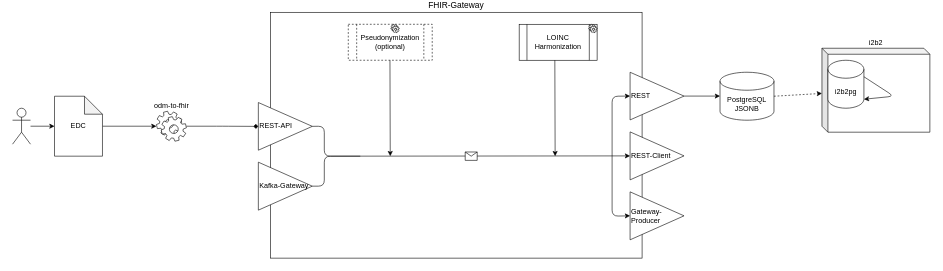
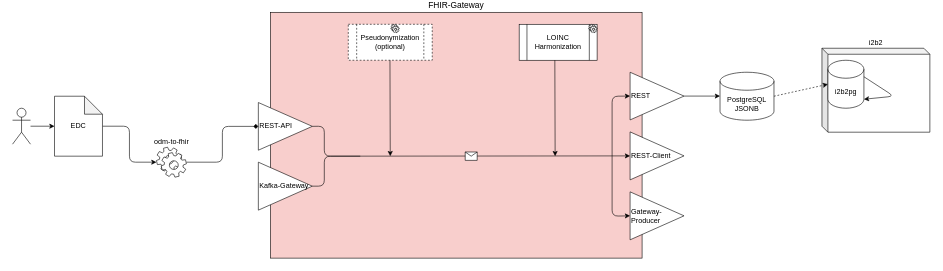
edge "PostgreSQL JSONB" -> "i2b2": now "PostgreSQL JSONB" -> "i2b2pg"
node "odm-to-fhir": moved (171, 126) -> (171, 162)
node "FHIR-Gateway": fillcolor #ffffff -> #f8cecc
